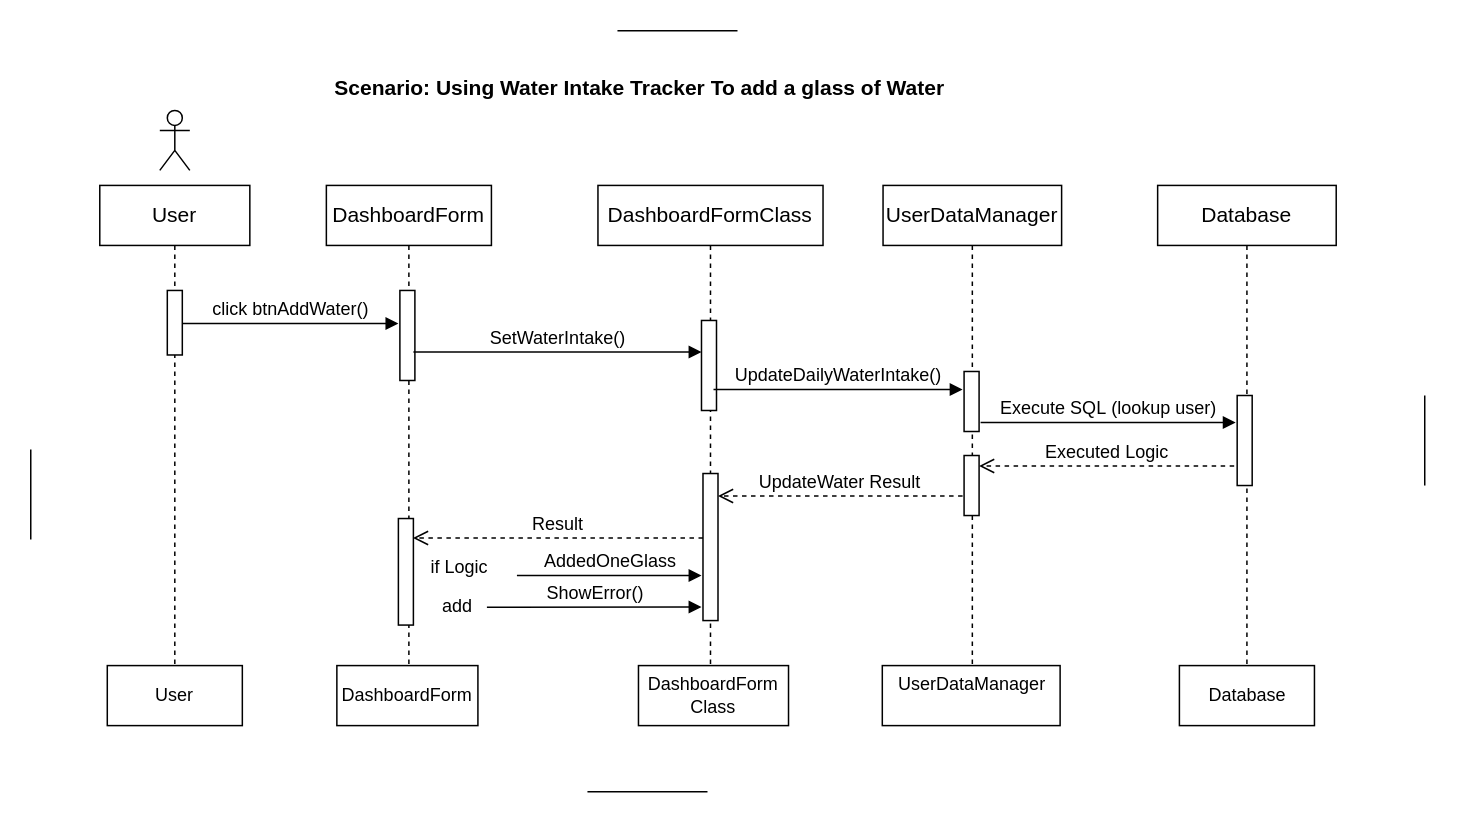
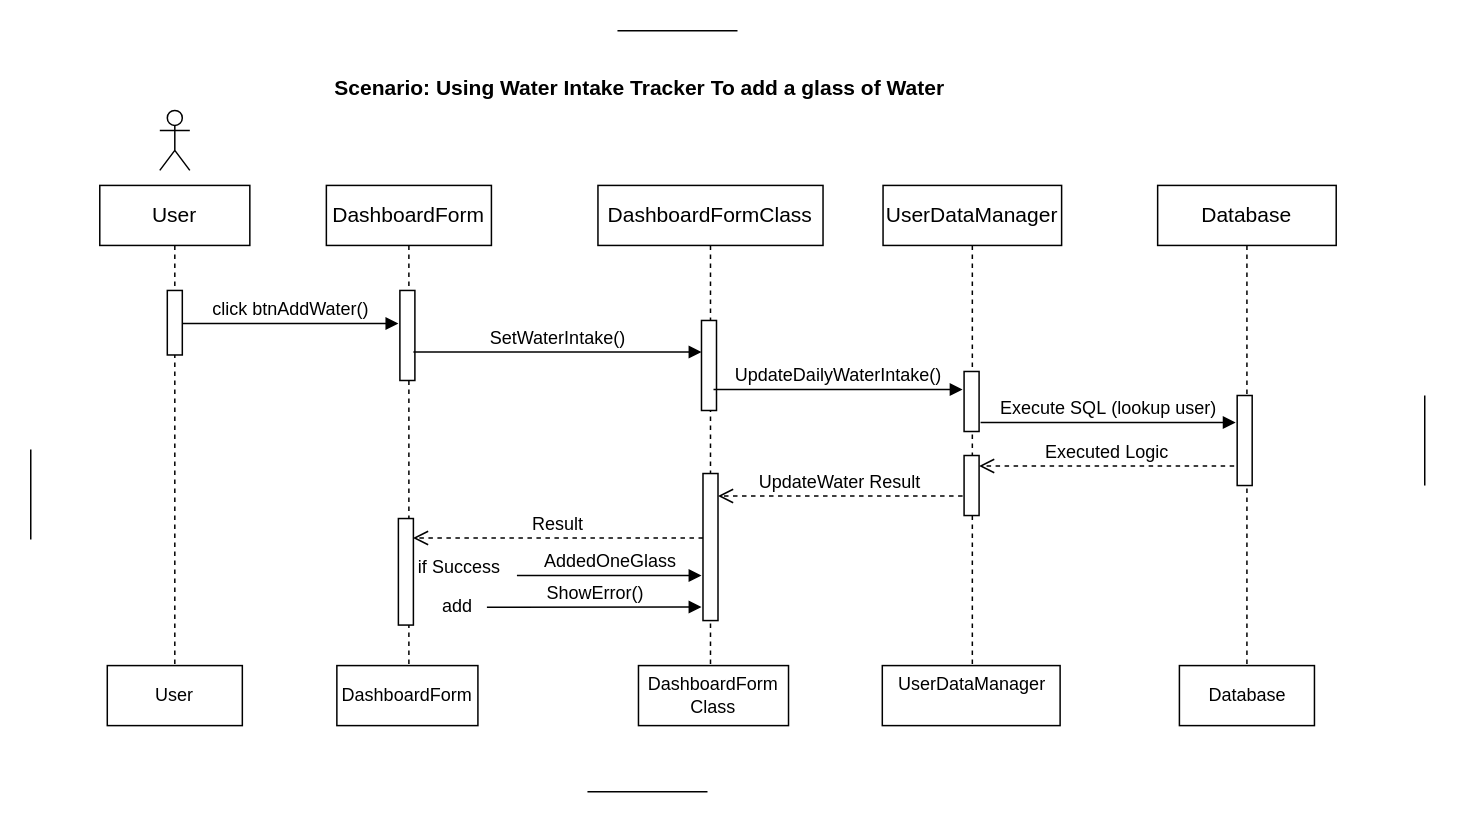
node "if Logic": label "if Logic" -> "if Success"
